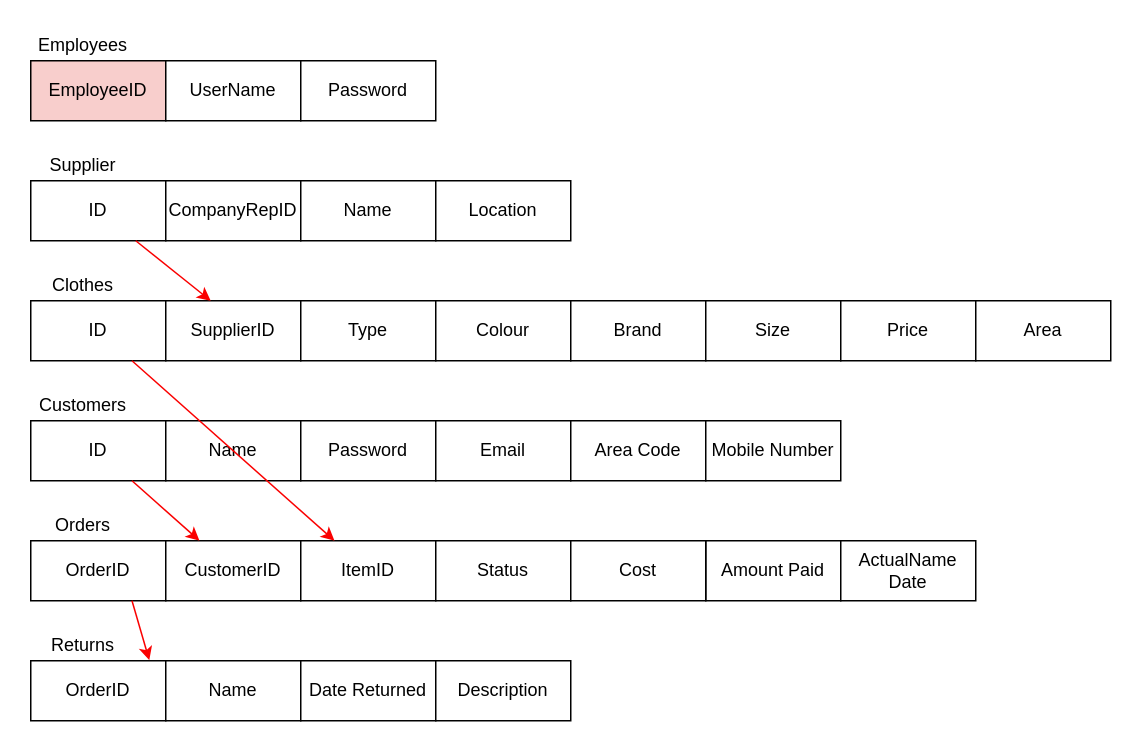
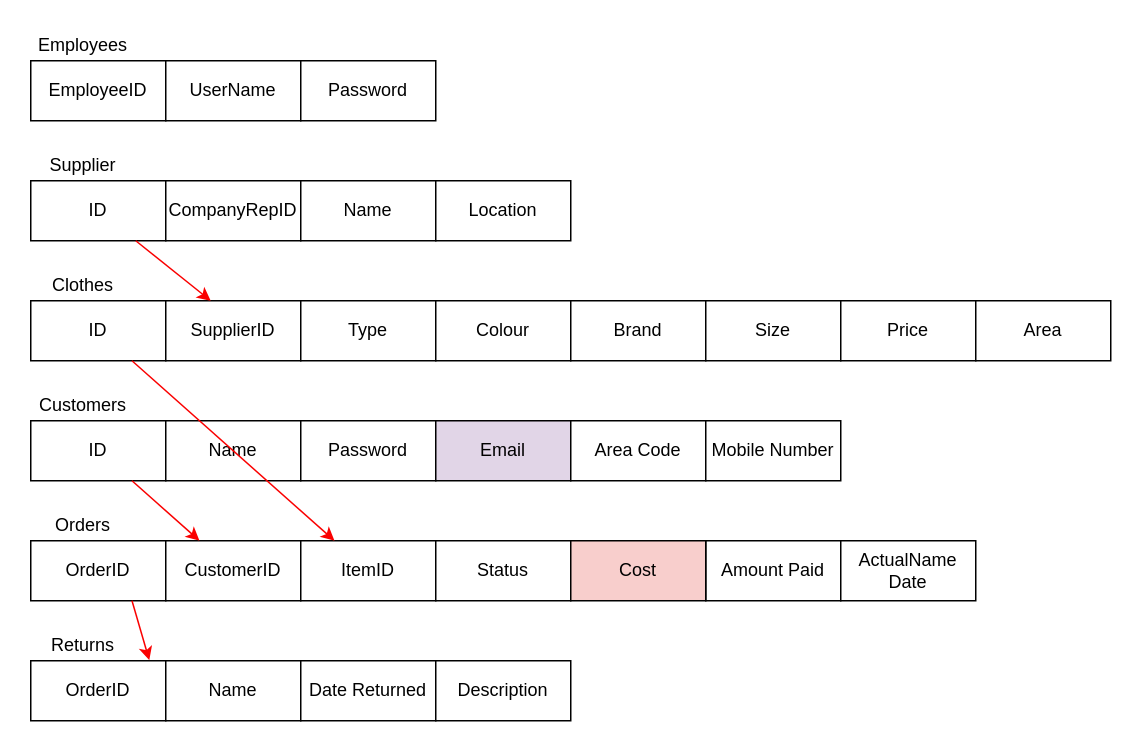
node "EmployeeID": fillcolor #f8cecc -> #ffffff
node "Email": fillcolor #ffffff -> #e1d5e7
node "Cost": fillcolor #ffffff -> #f8cecc
